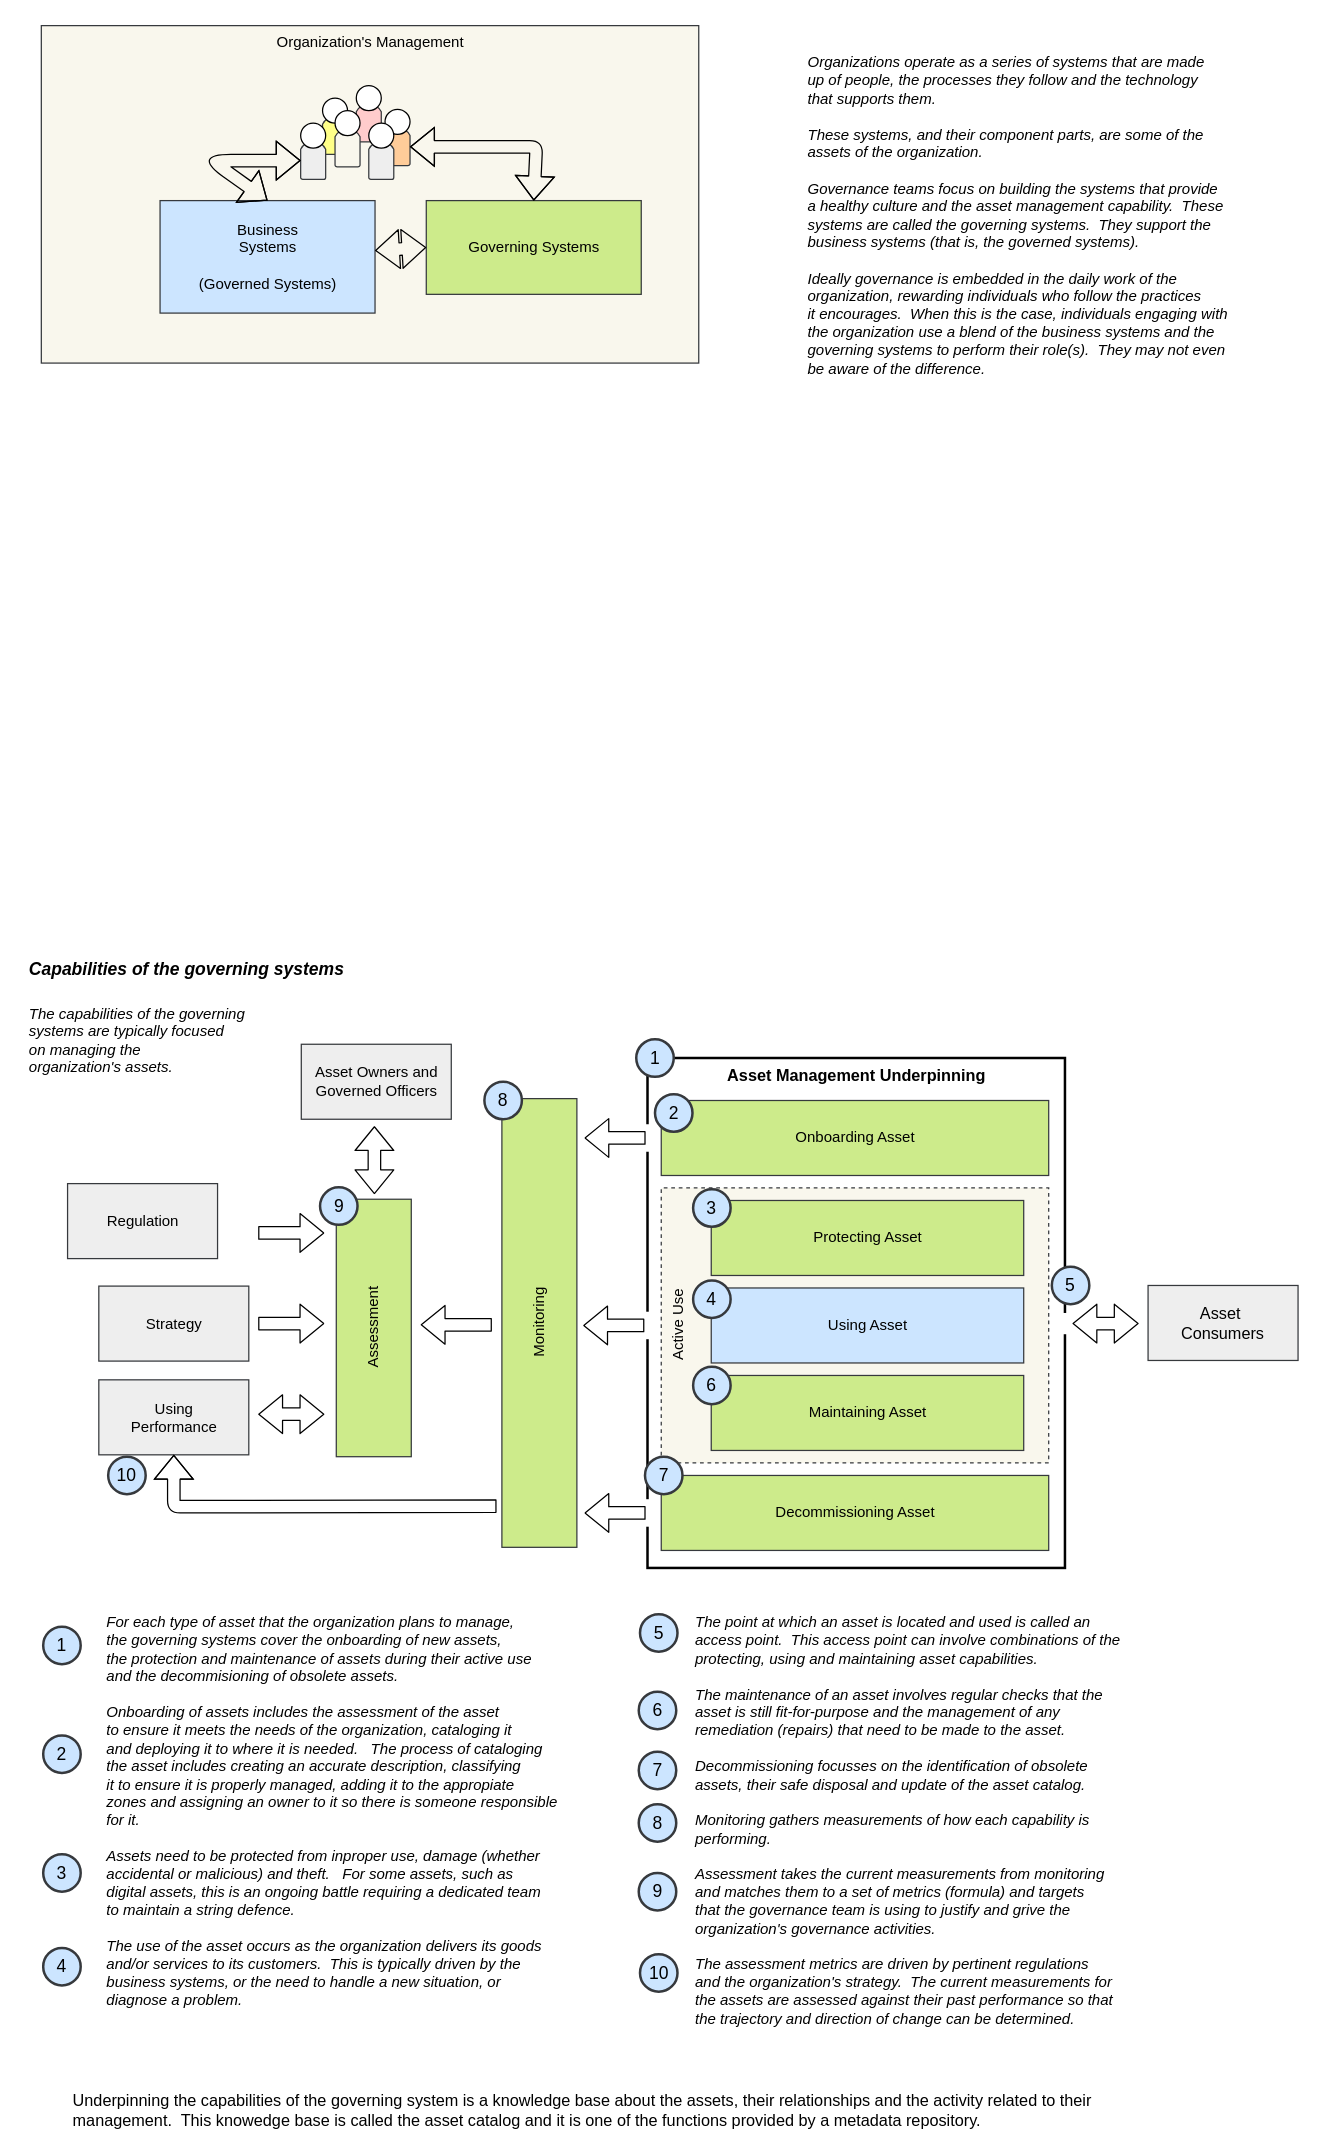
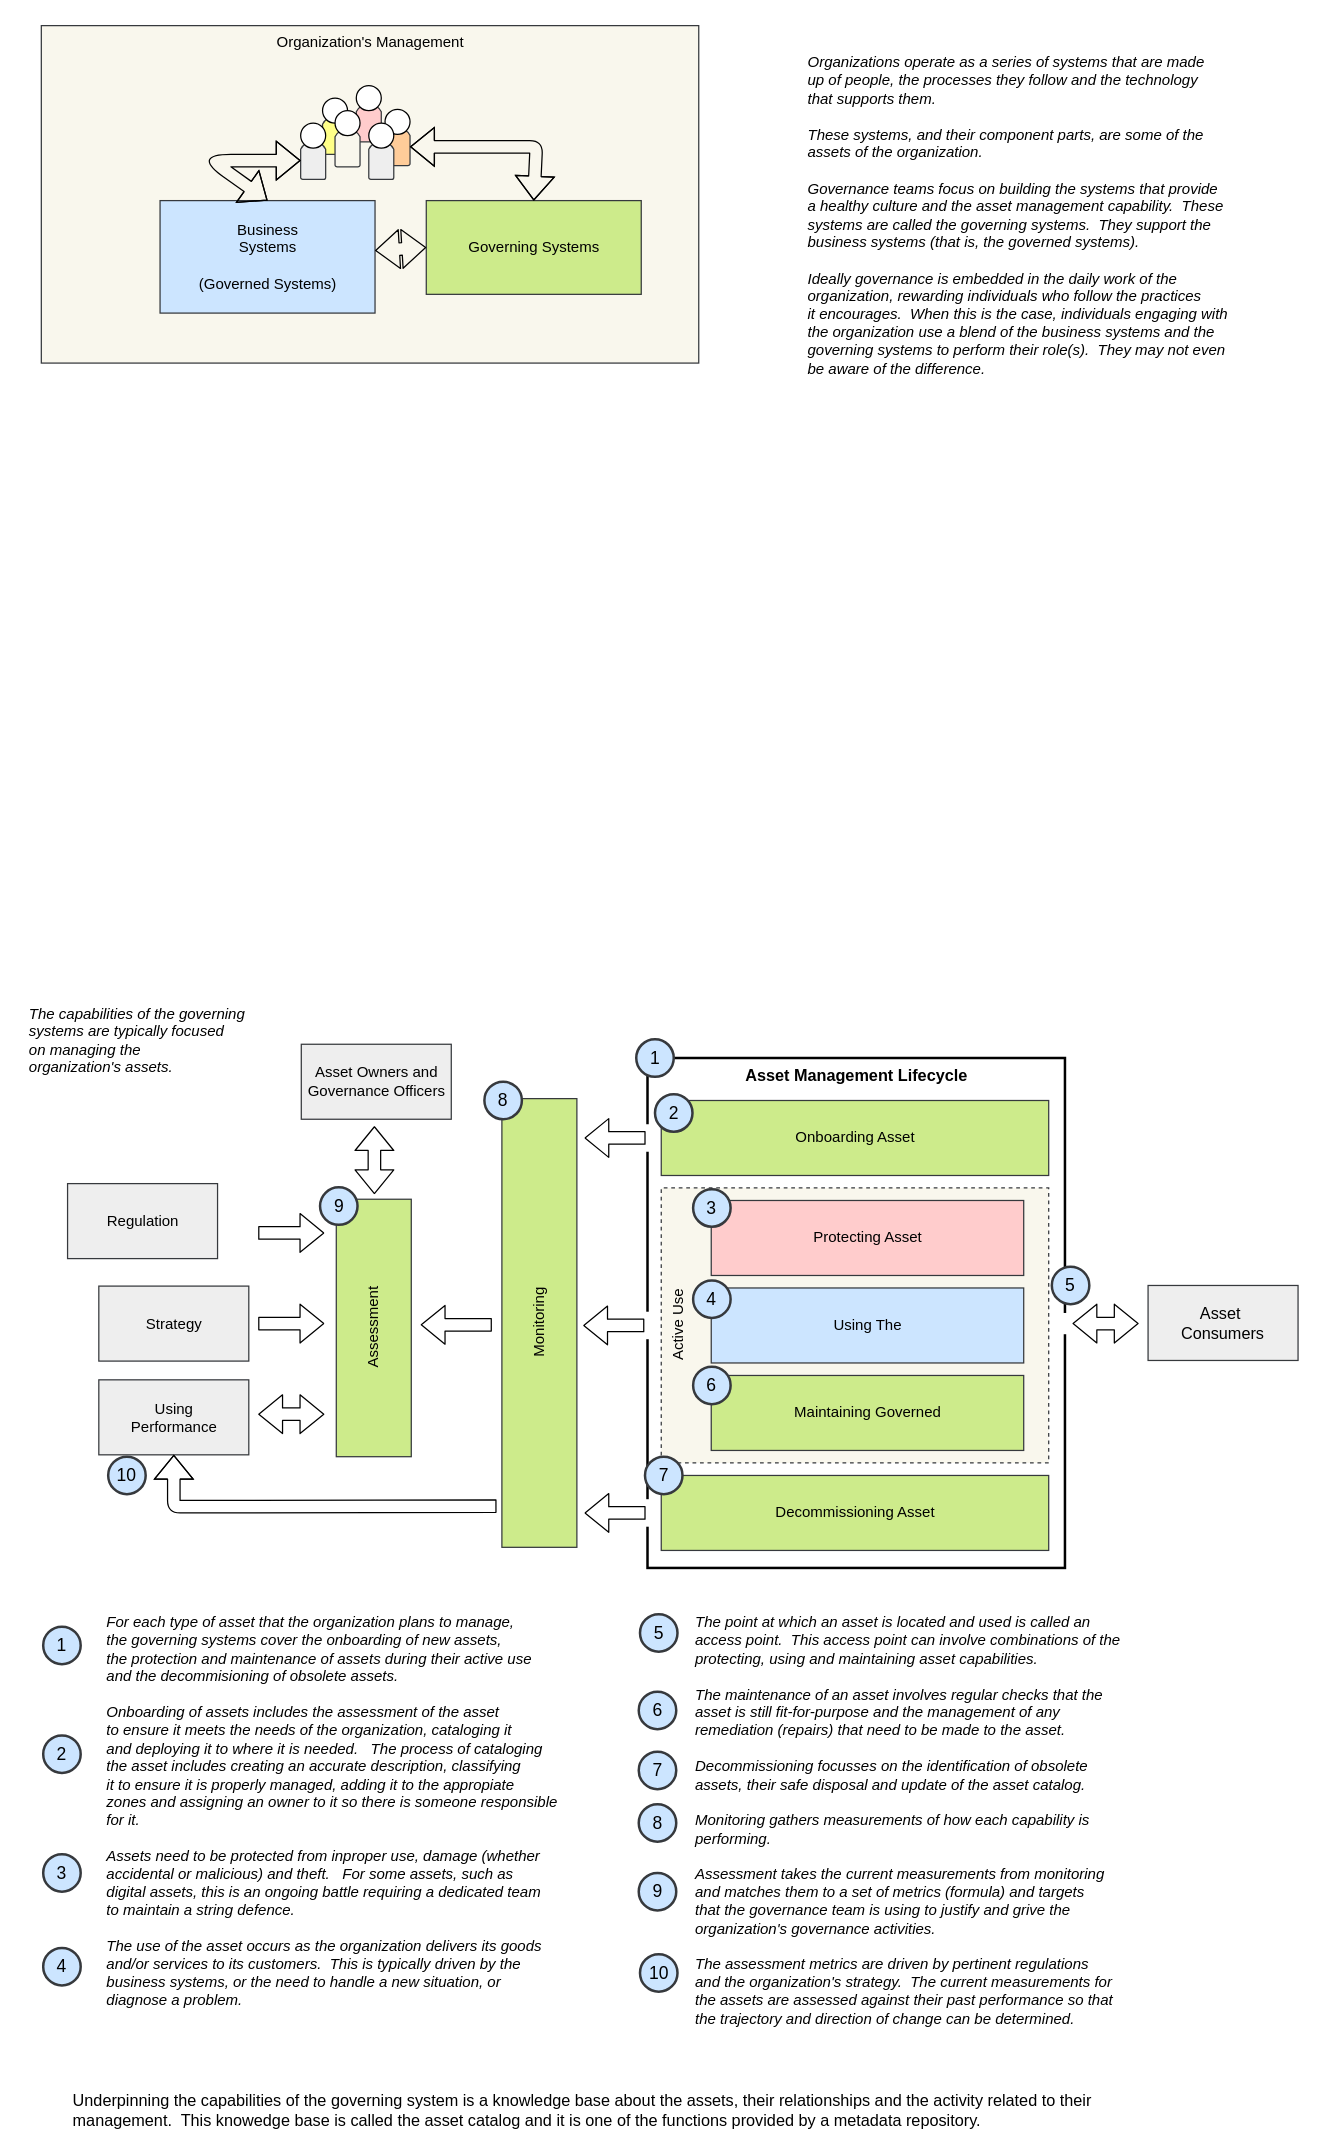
node "Capabilities of the governing systems": removed
node "Asset Management Underpinning": label "Asset Management Underpinning" -> "Asset Management Lifecycle"
node "Asset Owners and Governed Officers": label "Asset Owners and Governed Officers" -> "Asset Owners and Governance Officers"
node "Protecting Asset": fillcolor #cdeb8b -> #ffcccc
node "Using Asset": label "Using Asset" -> "Using The"
node "Maintaining Asset": label "Maintaining Asset" -> "Maintaining Governed"
